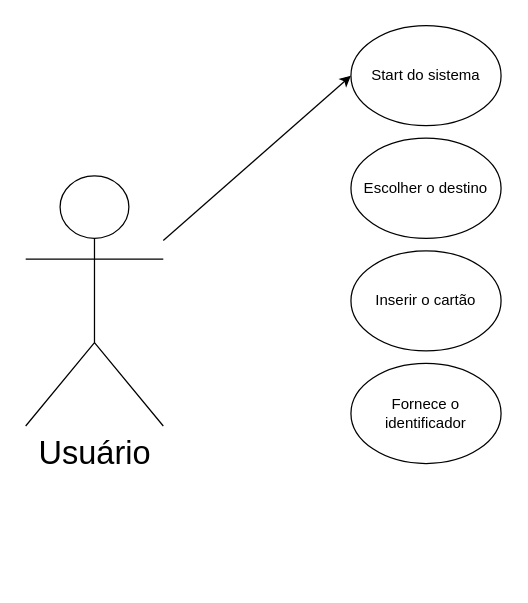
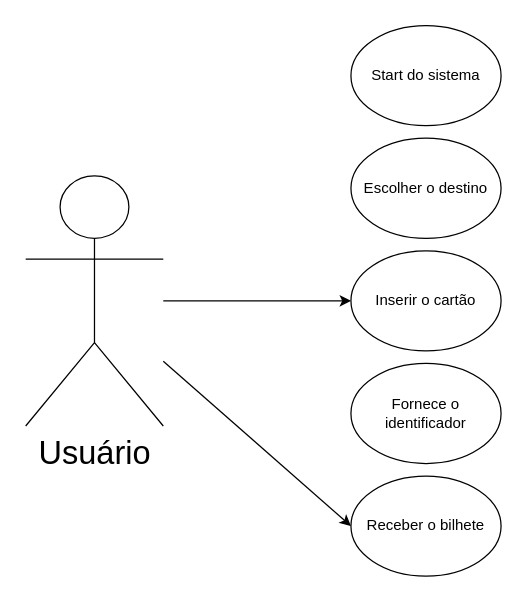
edge "Usuário" -> "Start do sistema": removed
edge "Usuário" -> "Inserir o cartão": added
edge "Usuário" -> "Receber o bilhete": added
node "Receber o bilhete": added
